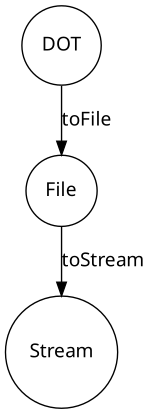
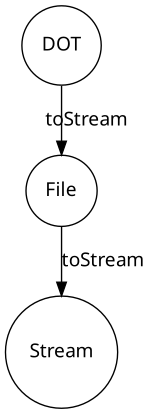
edge "DOT" -> "File": label "toFile" -> "toStream"
